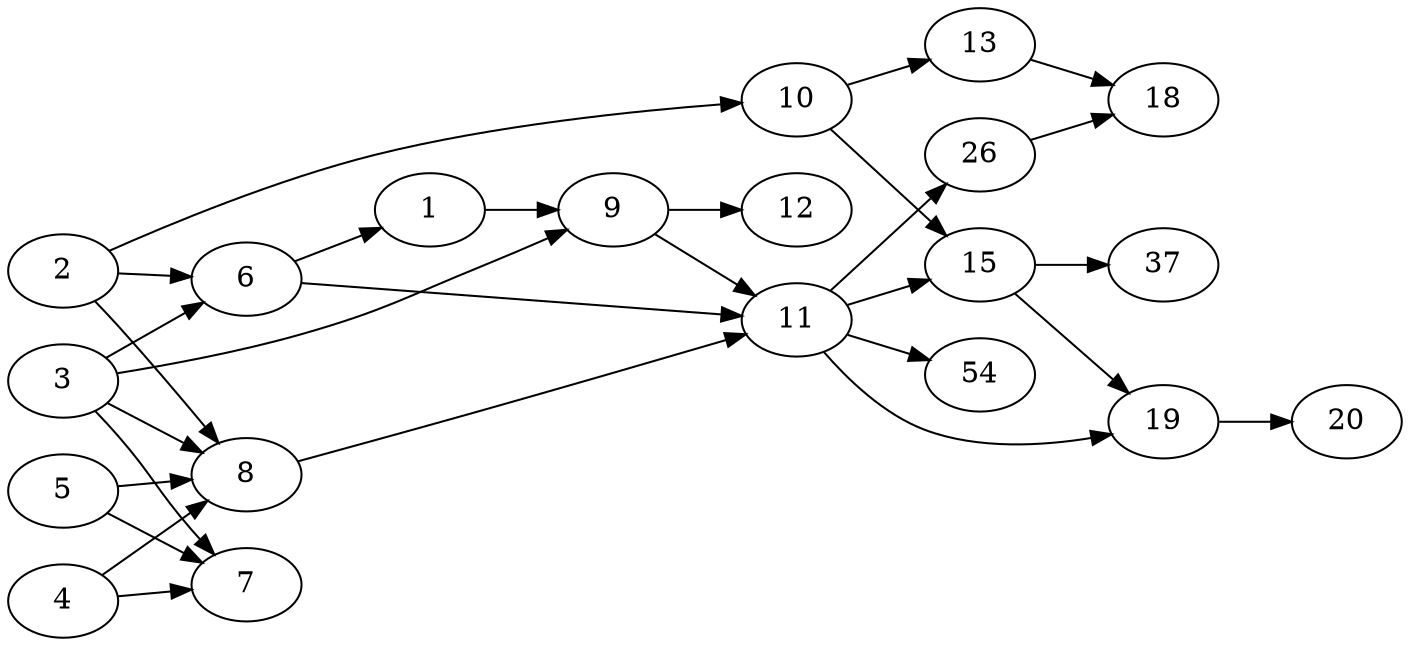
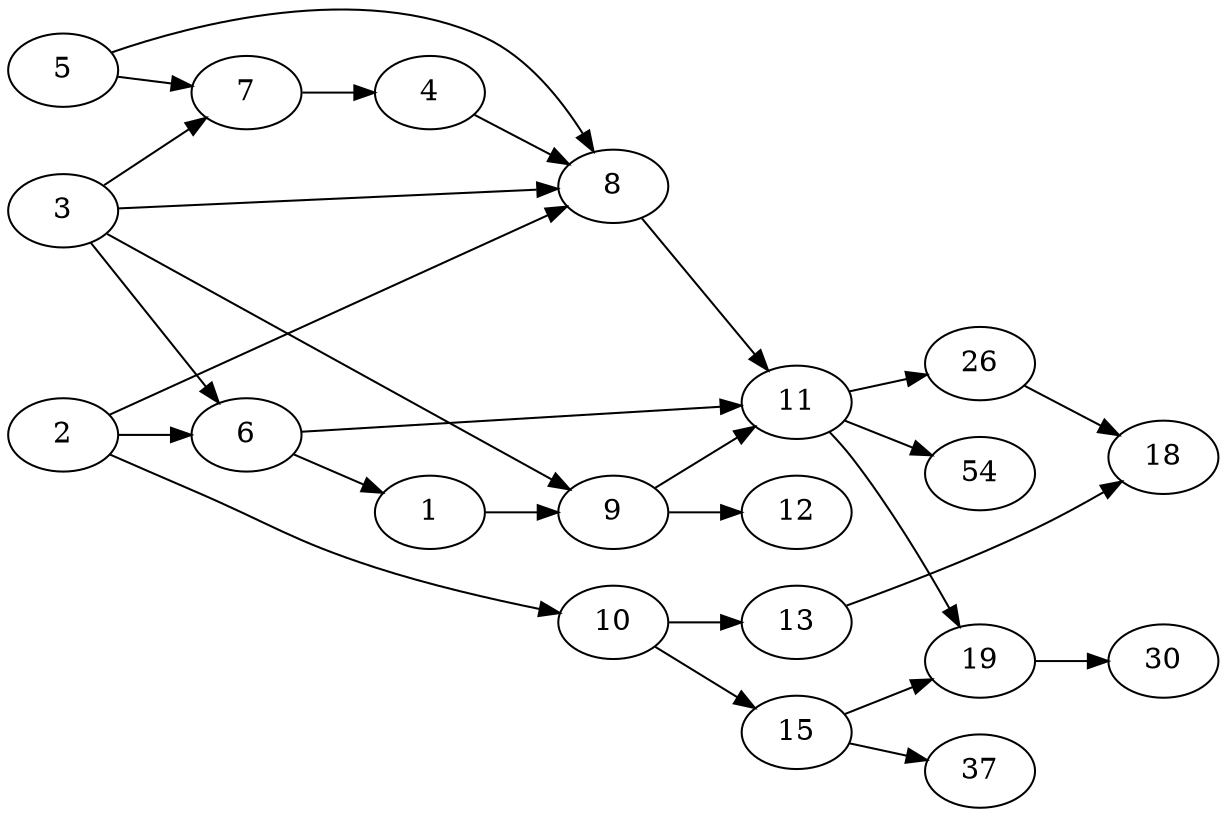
edge "11" -> "15": removed
node "20": label "20" -> "30"
edge "4" -> "7": reversed
